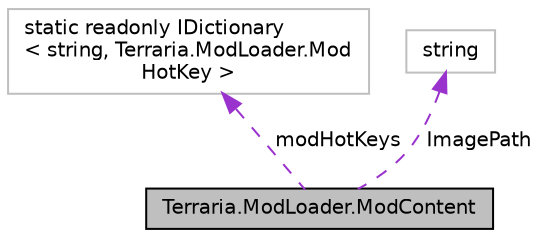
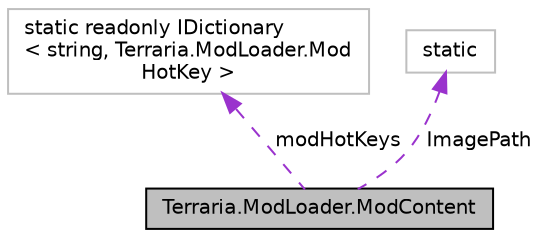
node "string": label "string" -> "static"
